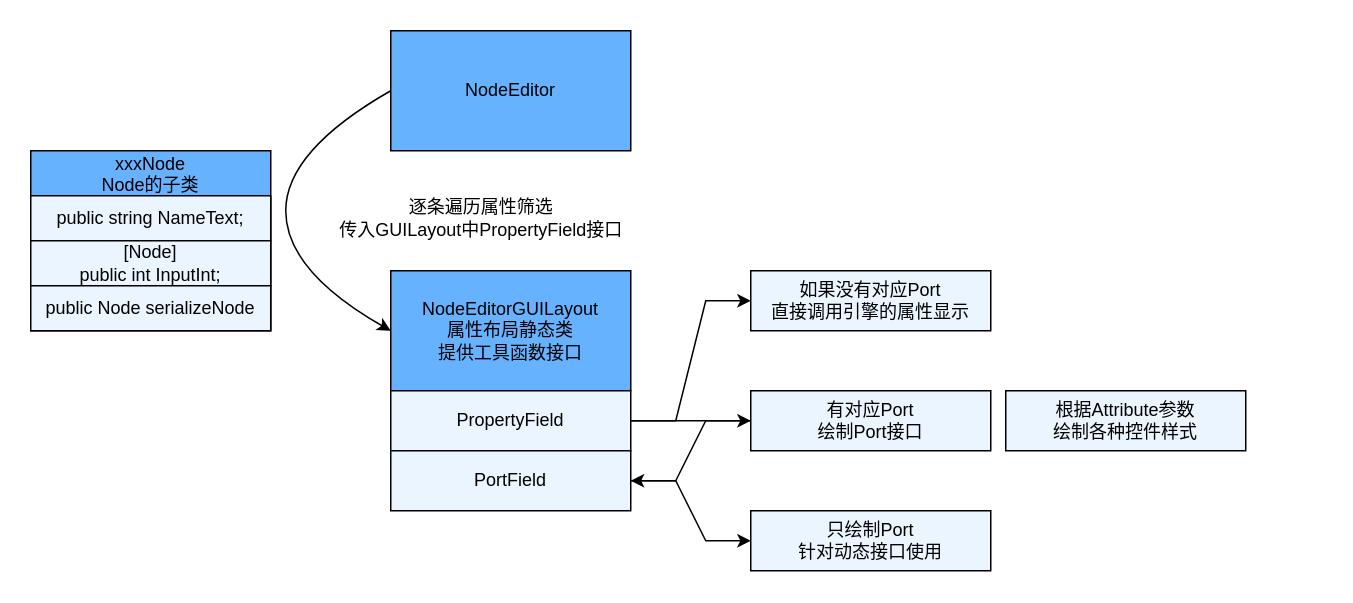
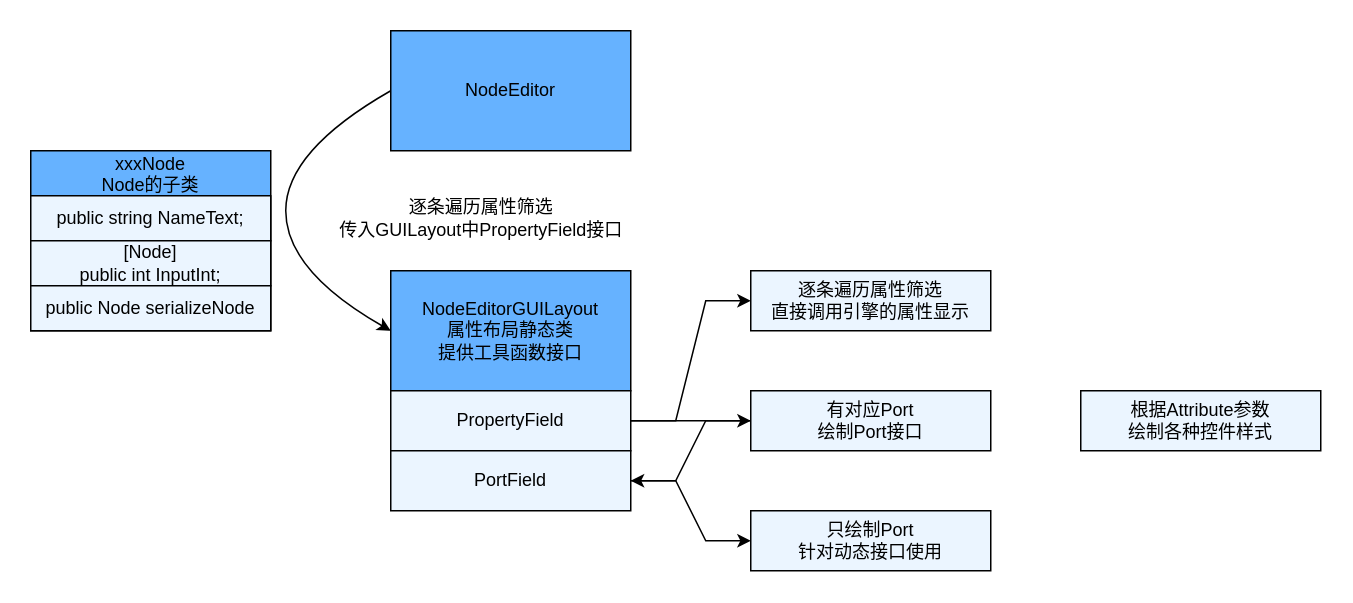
node "如果没有对应Port 直接调用引擎的属性显示": label "如果没有对应Port 直接调用引擎的属性显示" -> "逐条遍历属性筛选 直接调用引擎的属性显示"
node "根据Attribute参数 绘制各种控件样式": moved (1126, 421) -> (1201, 421)
